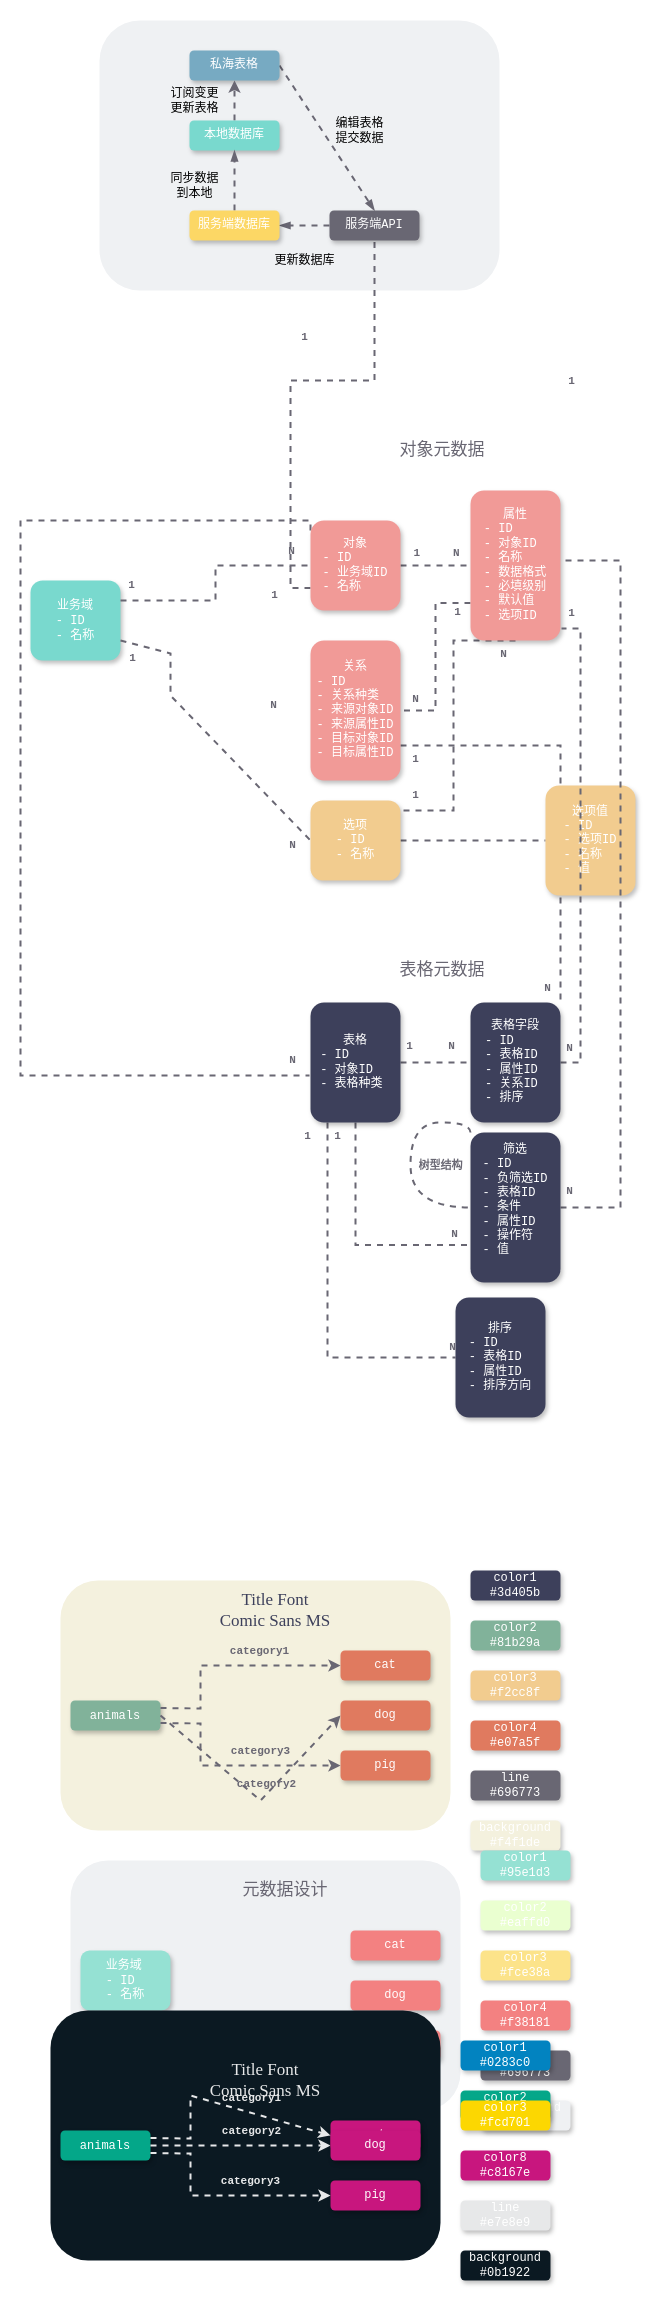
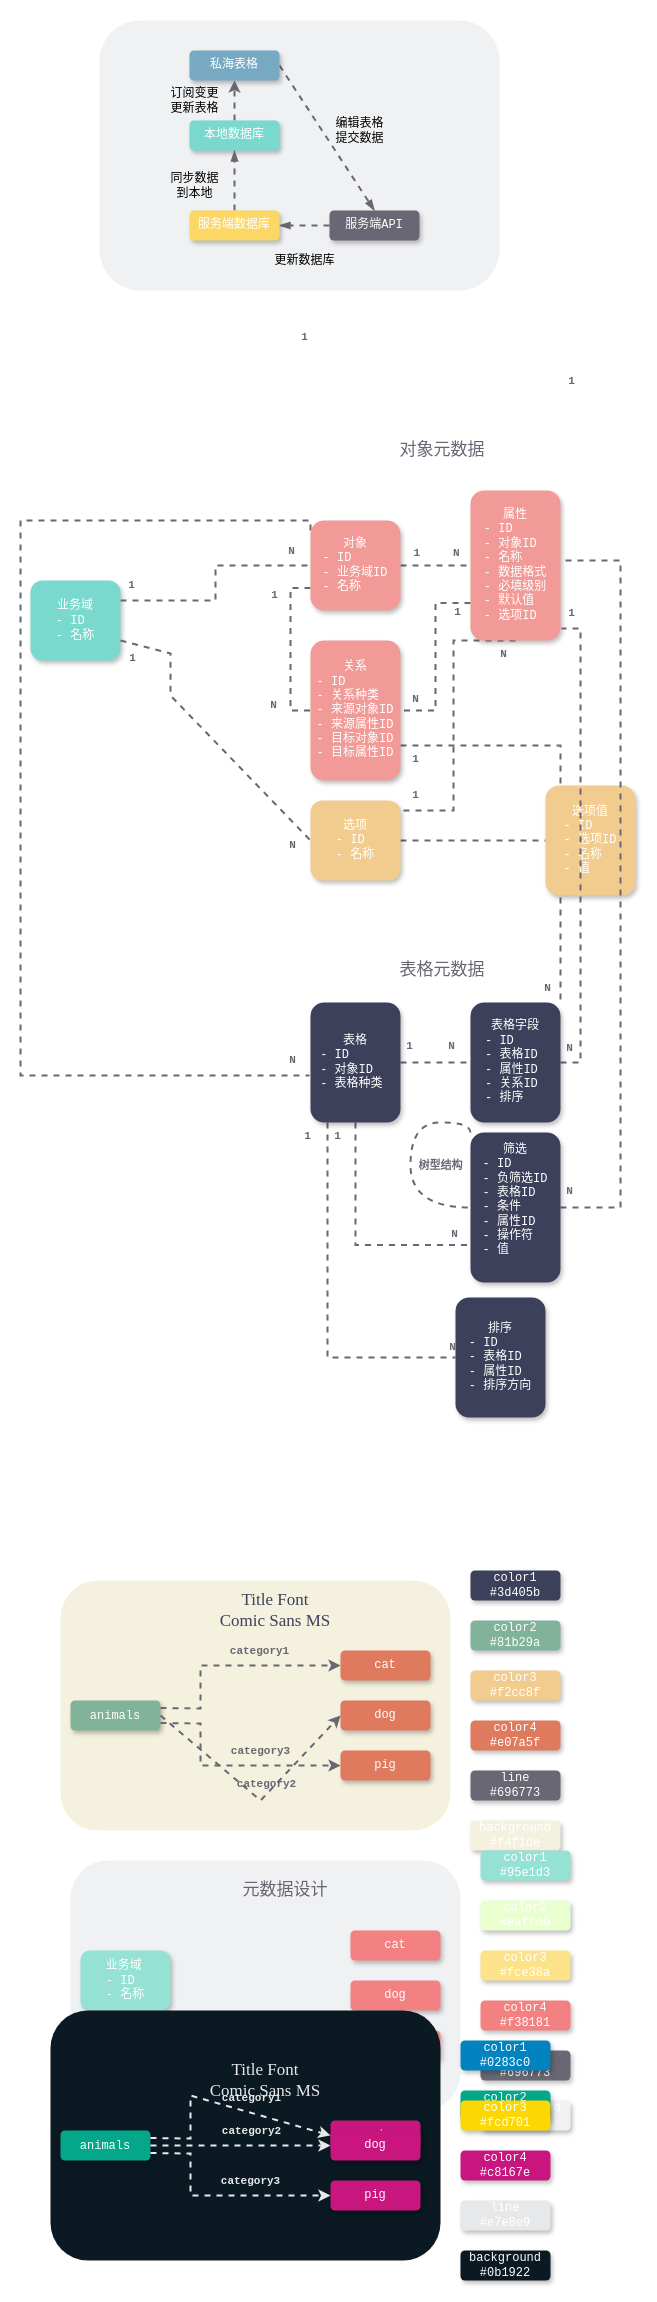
edge "服务端API" -- "对象 - ID - 业务域ID - 名称": now "关系 - ID - 关系种类 - 来源对象ID - 来源属性ID - 目标对象ID - 目标属性ID" -- "对象 - ID - 业务域ID - 名称"
node "color8 #c8167e": label "color8 #c8167e" -> "color4 #c8167e"
